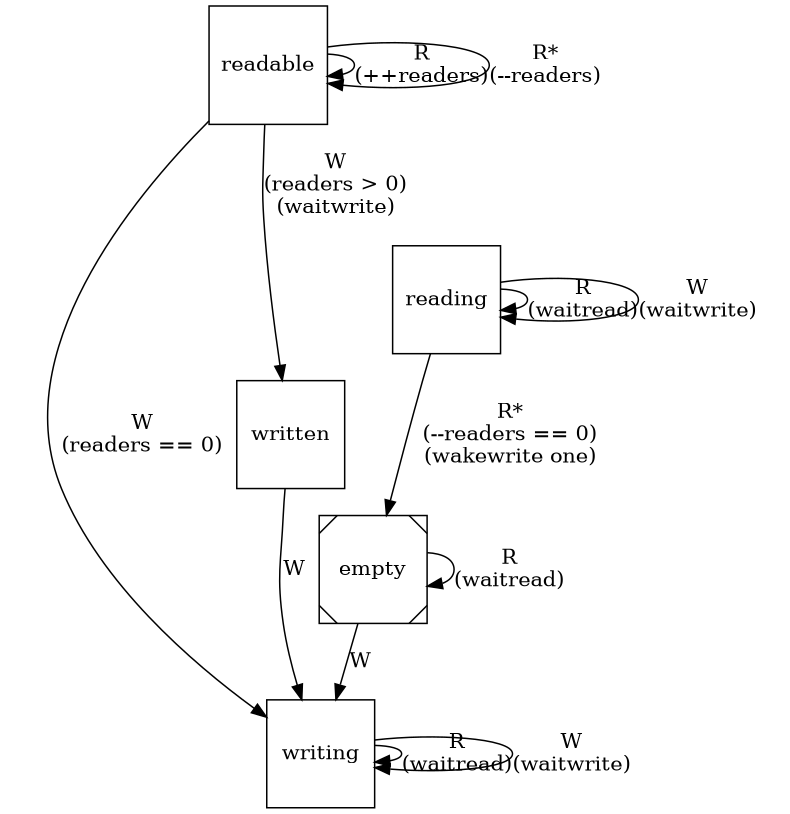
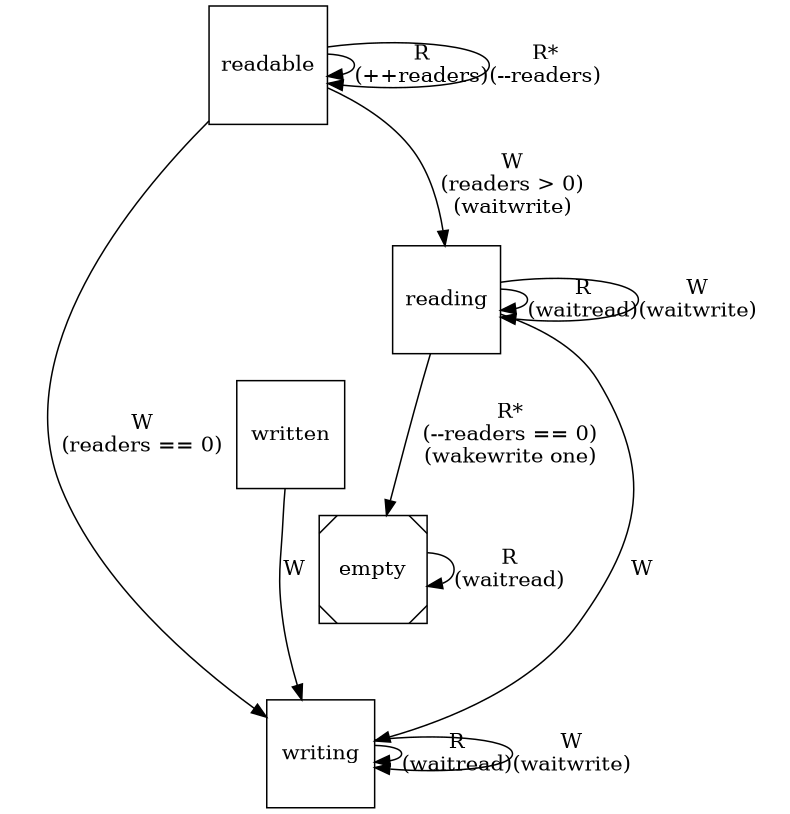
edge "readable" -> "written": now "readable" -> "reading"
edge "empty" -> "writing": now "reading" -> "writing"
